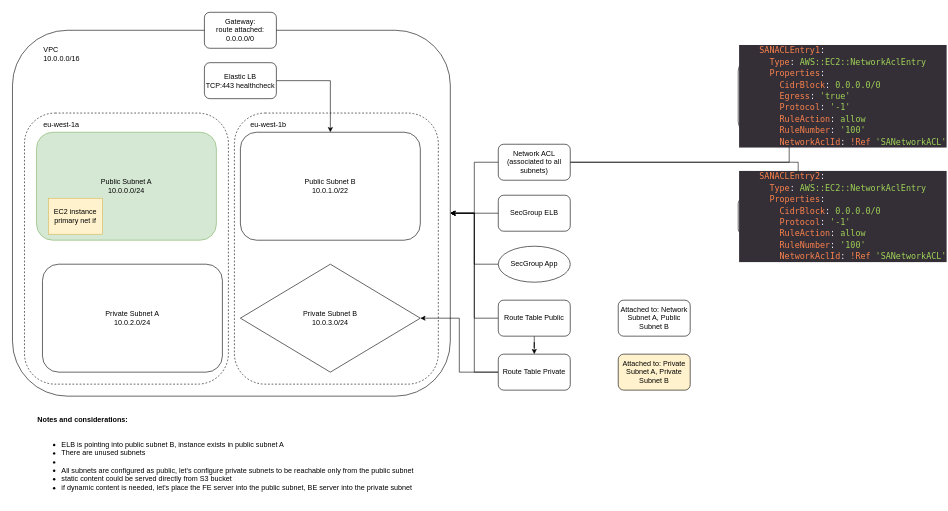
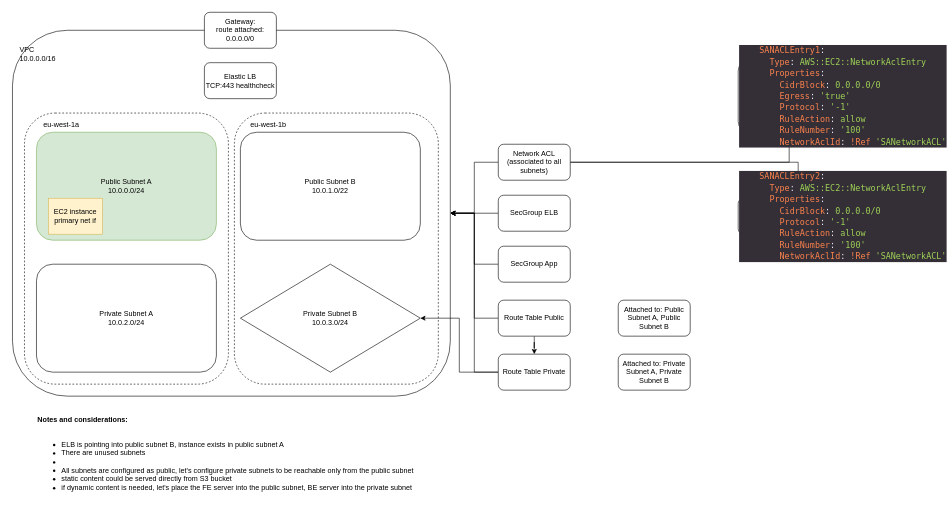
node "VPC 10.0.0.0/16": moved (63, 54) -> (39, 54)
edge "Elastic LB TCP:443 healthcheck" -> "Public Subnet B 10.0.1.0/22": removed
node "SecGroup App": shape ellipse -> rounded rectangle
node "Private Subnet A 10.0.2.0/24": moved (132, 318) -> (126, 318)
node "Attached to: Network Subnet A, Public Subnet B": label "Attached to: Network Subnet A, Public Subnet B" -> "Attached to: Public Subnet A, Public Subnet B"
node "Attached to: Private Subnet A, Private Subnet B": fillcolor #fff2cc -> #ffffff
